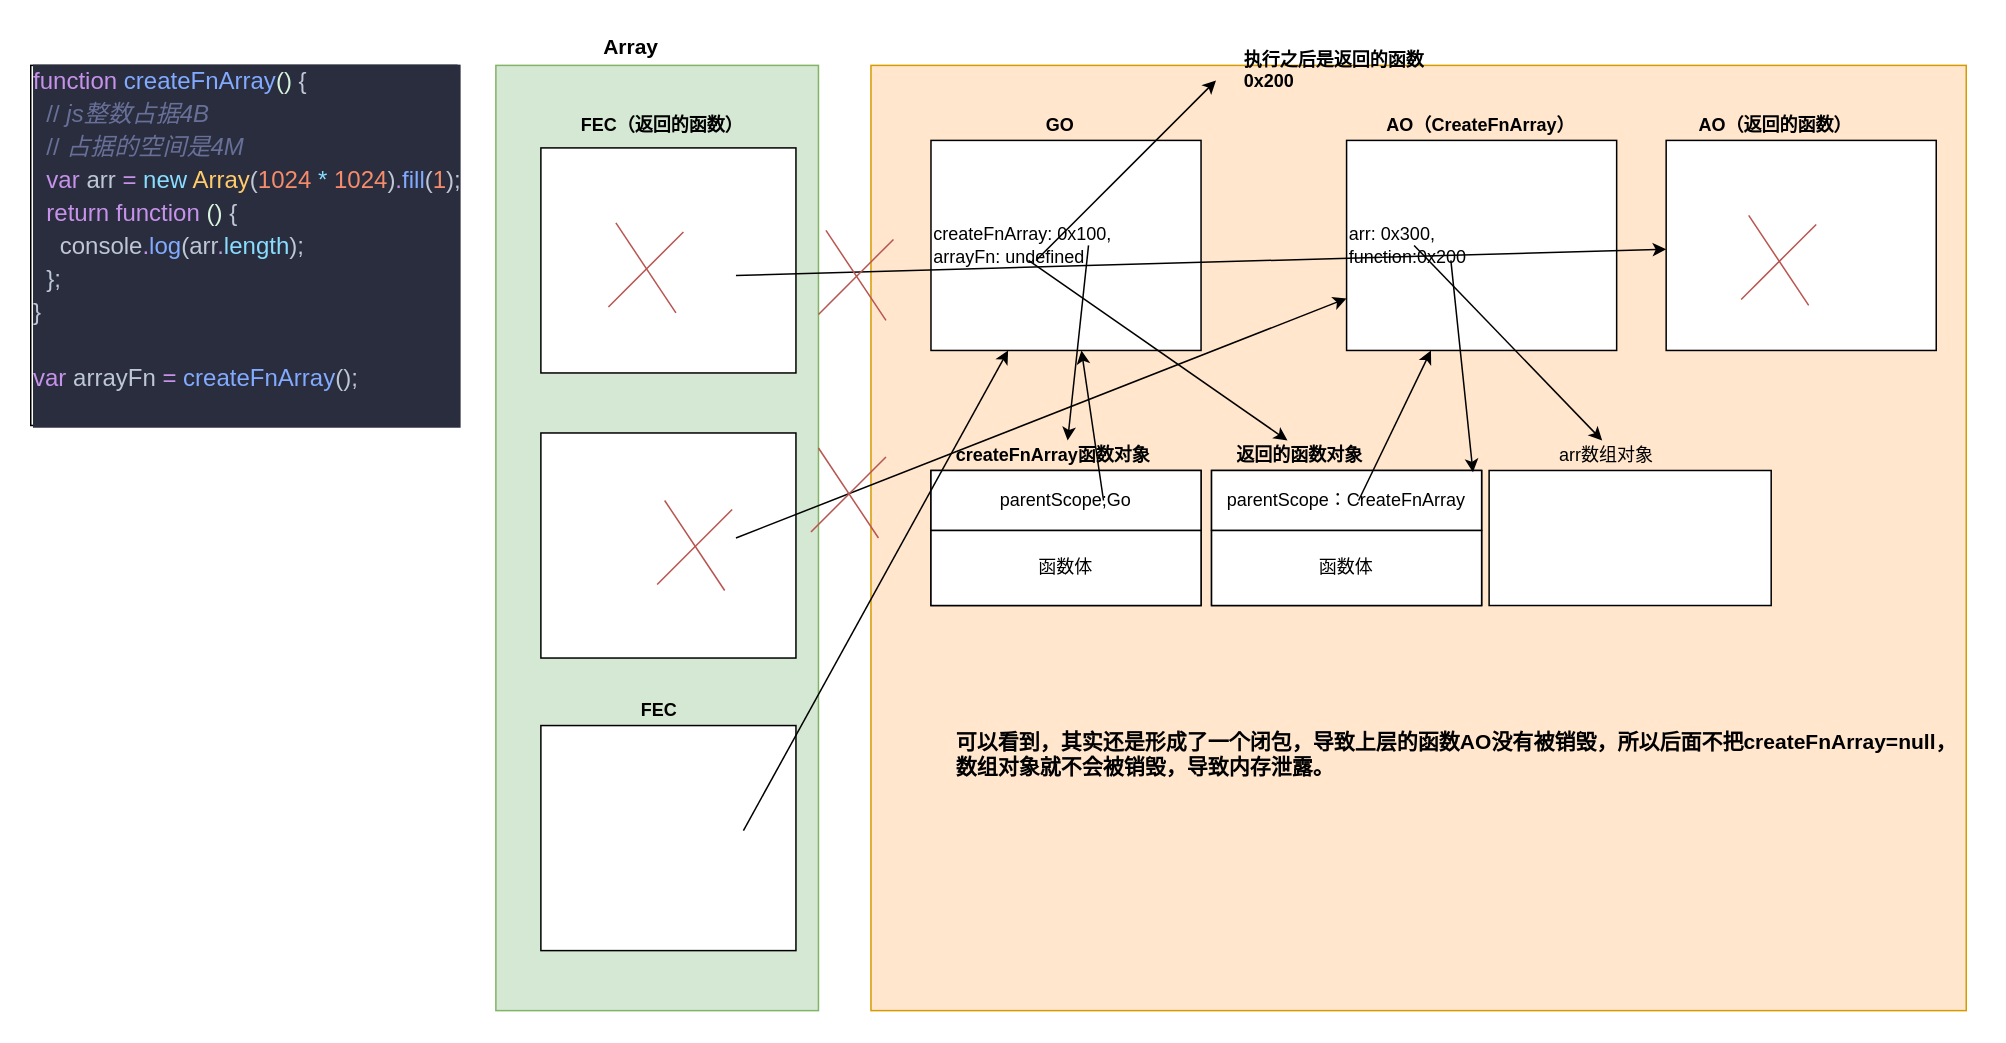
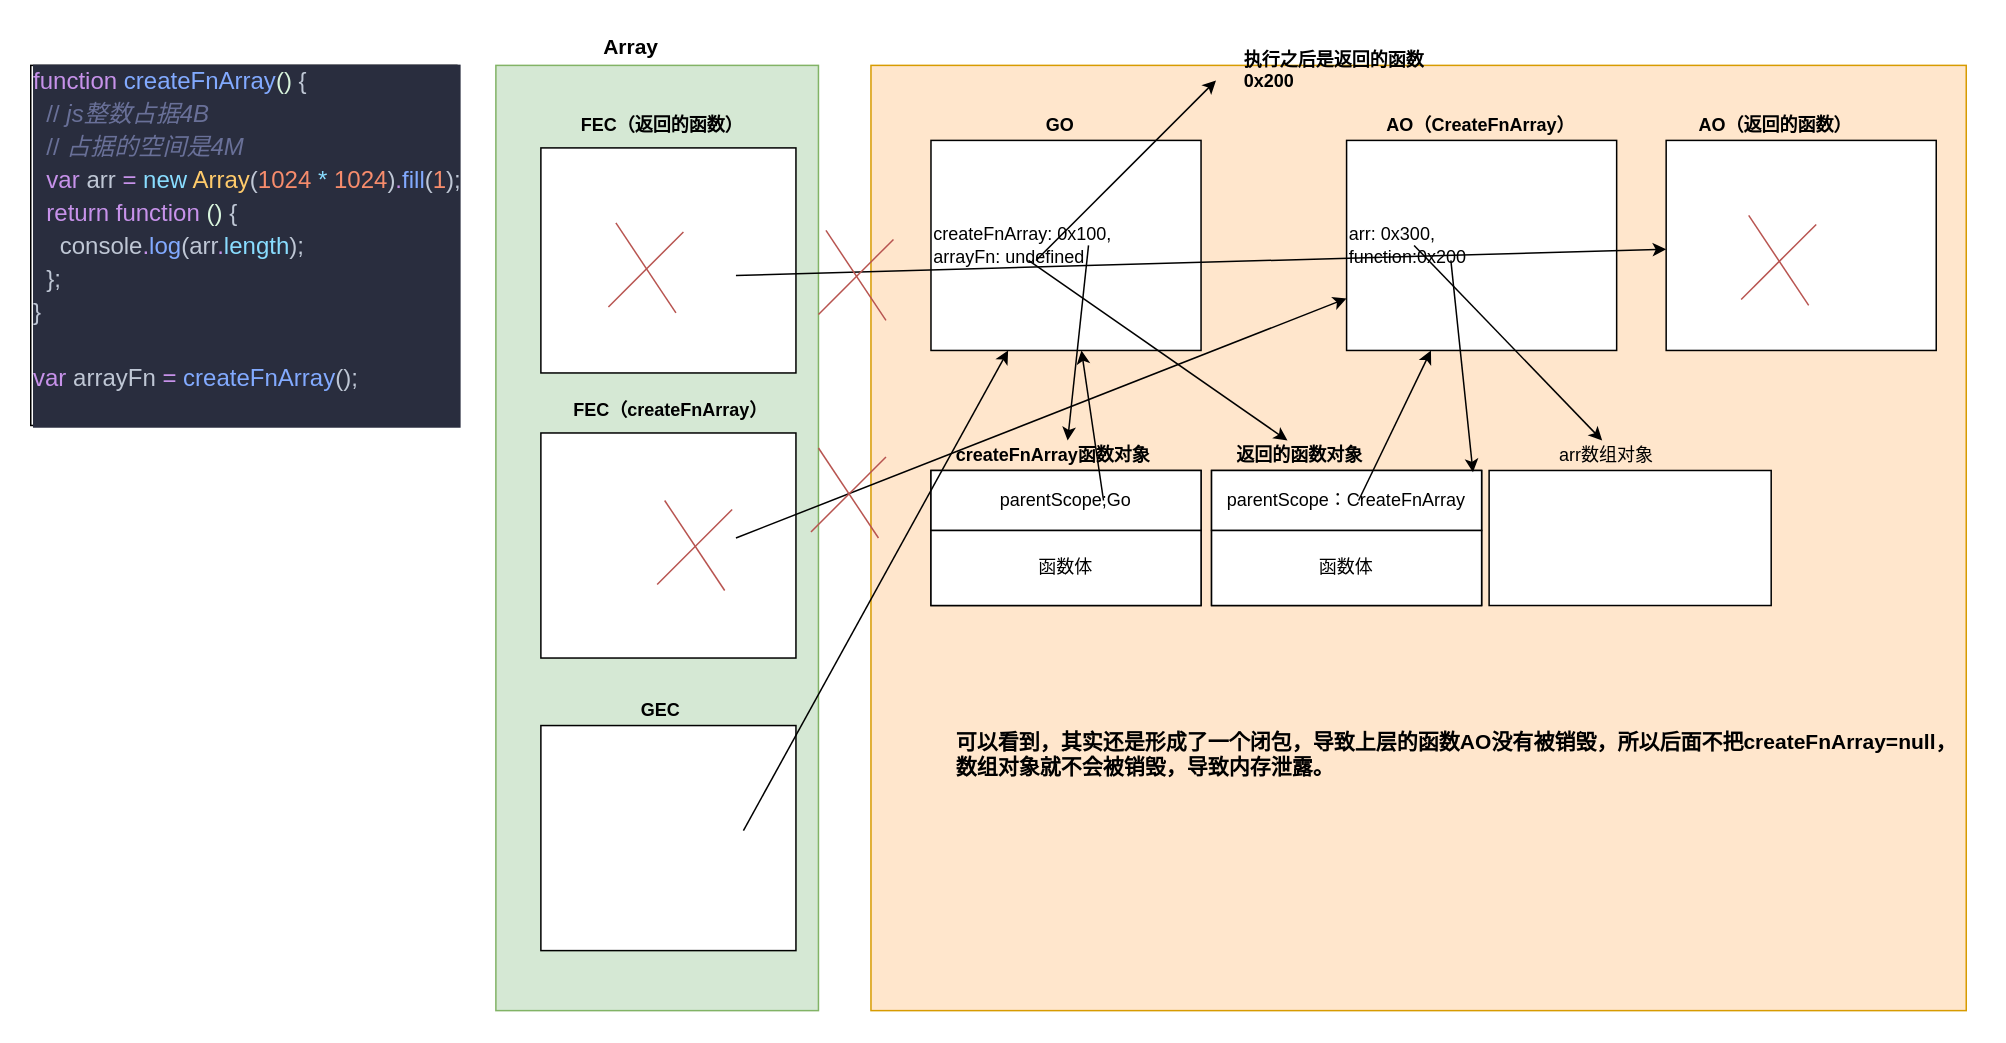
node "FEC（createFnArray）": added
node "FEC": label "FEC" -> "GEC"
